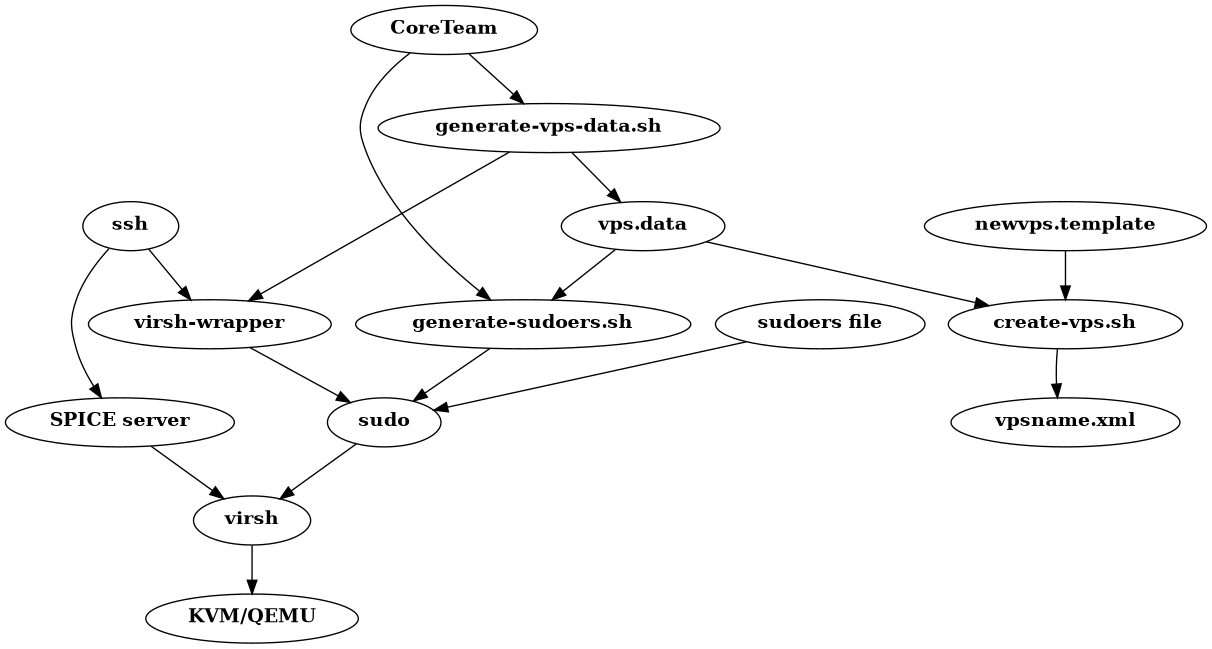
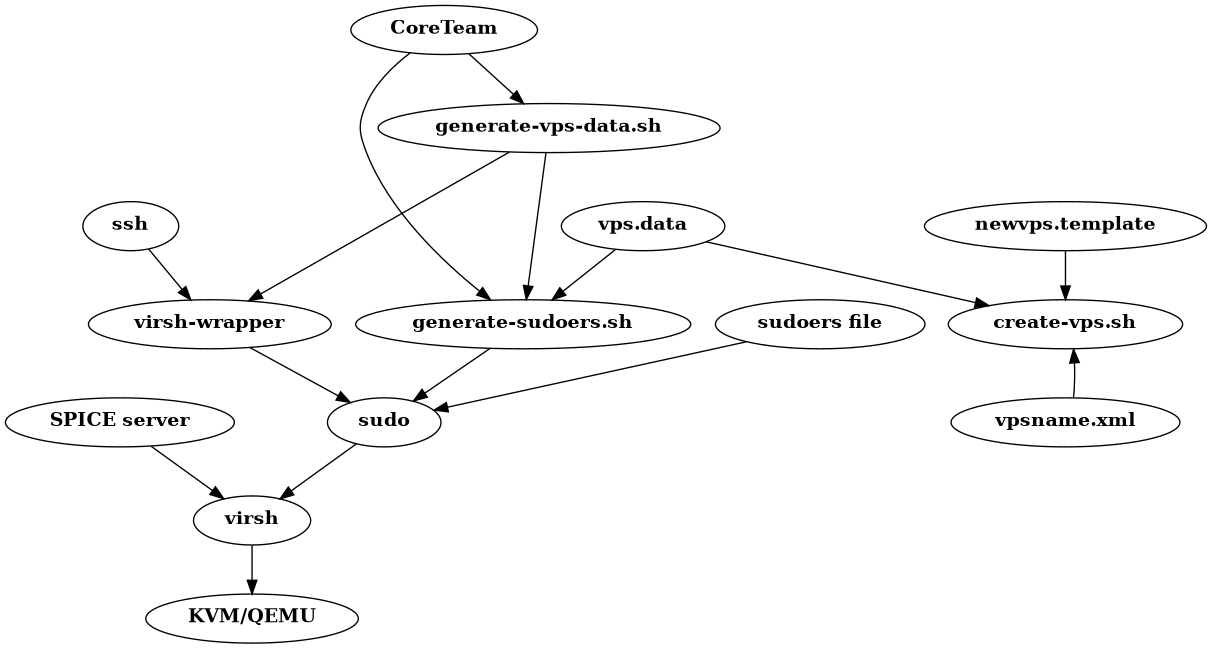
edge "generate-vps-data.sh" -> "vps.data": now "generate-vps-data.sh" -> "generate-sudoers.sh"
edge "ssh" -> "SPICE server": removed
edge "create-vps.sh" -> "vpsname.xml": reversed
